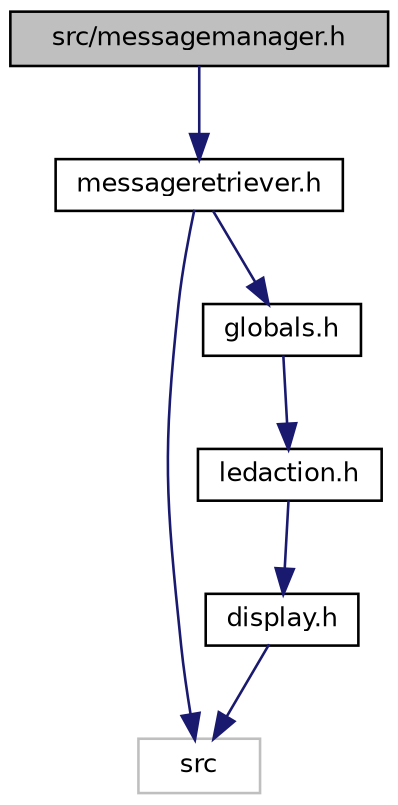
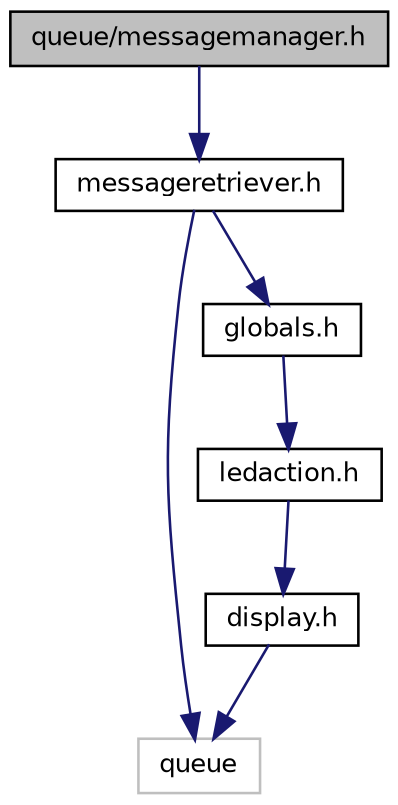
node "src/messagemanager.h": label "src/messagemanager.h" -> "queue/messagemanager.h"
node "src": label "src" -> "queue"
